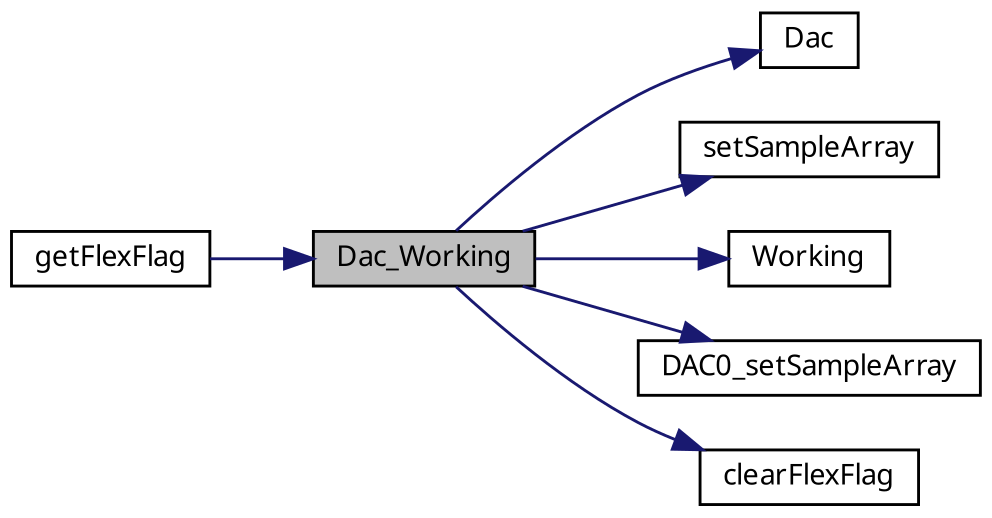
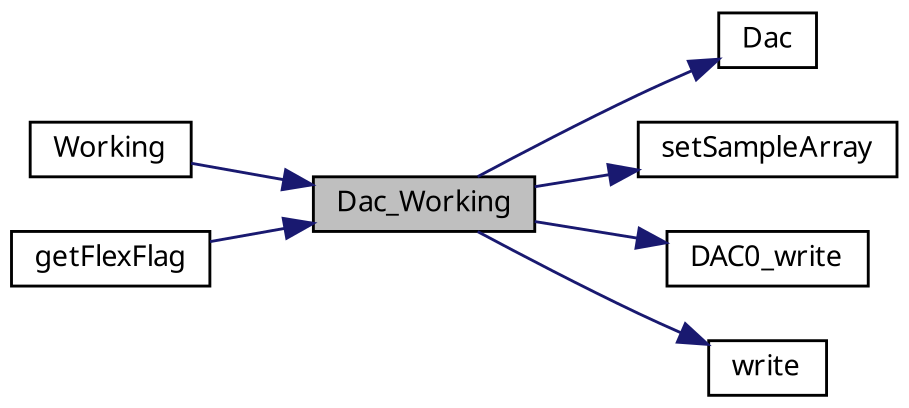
edge "Dac_Working" -> "Working": reversed
node "DAC0_setSampleArray": label "DAC0_setSampleArray" -> "DAC0_write"
node "clearFlexFlag": label "clearFlexFlag" -> "write"
